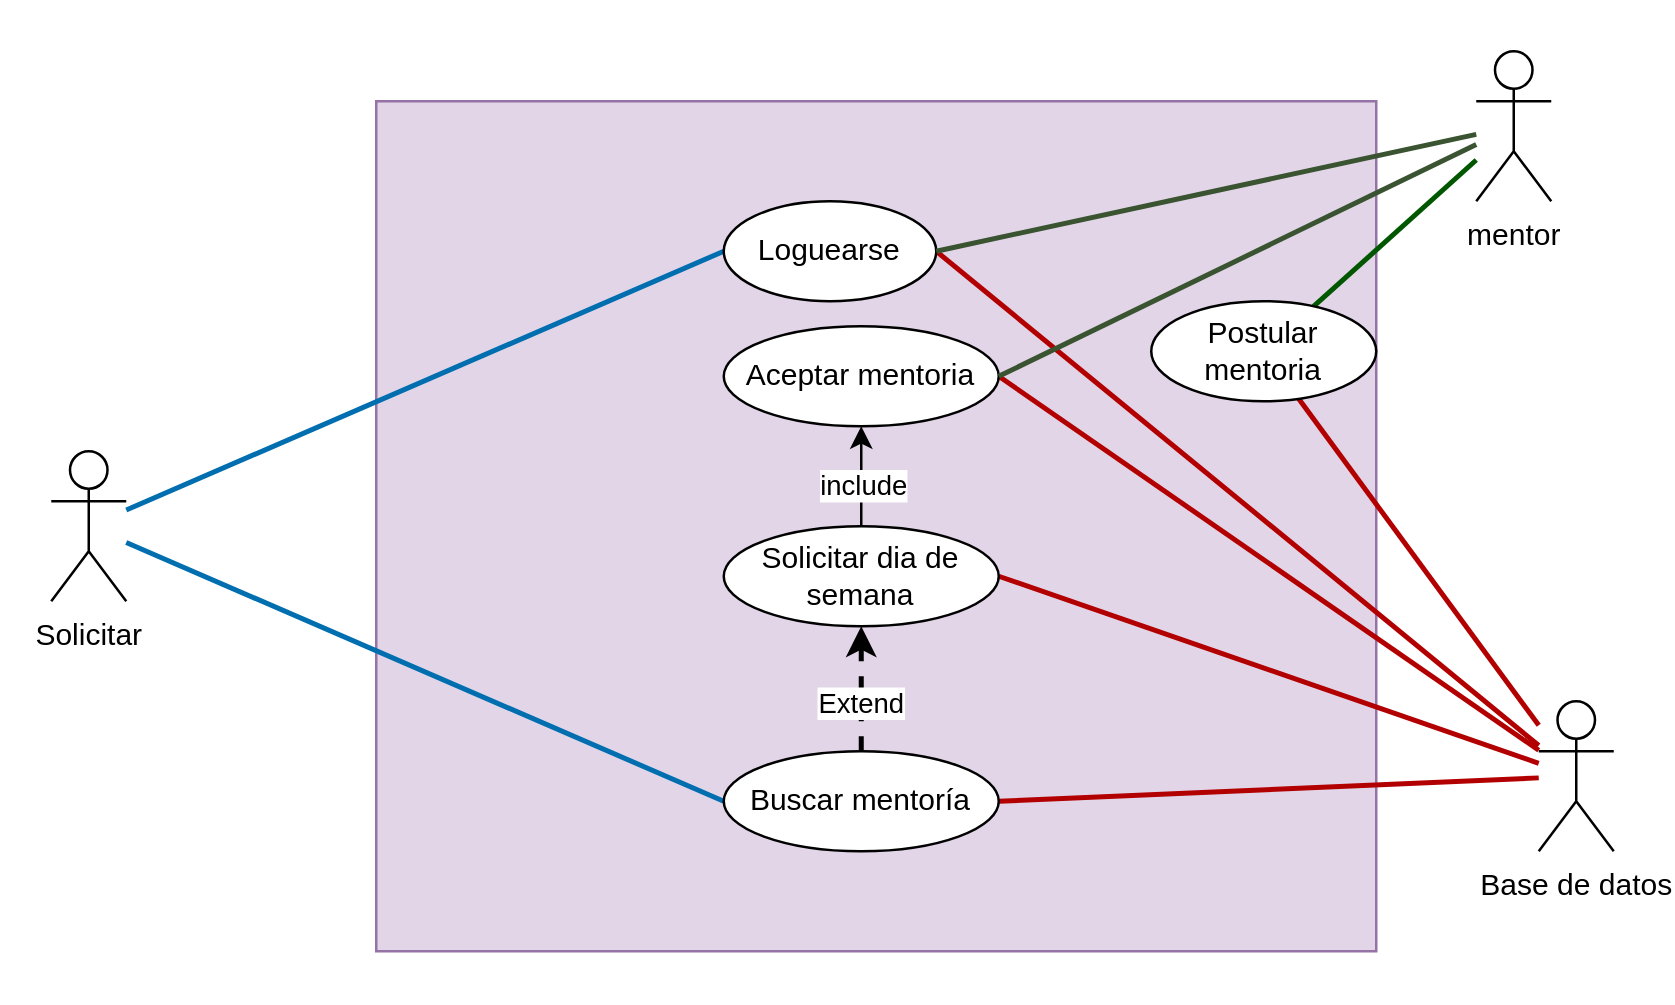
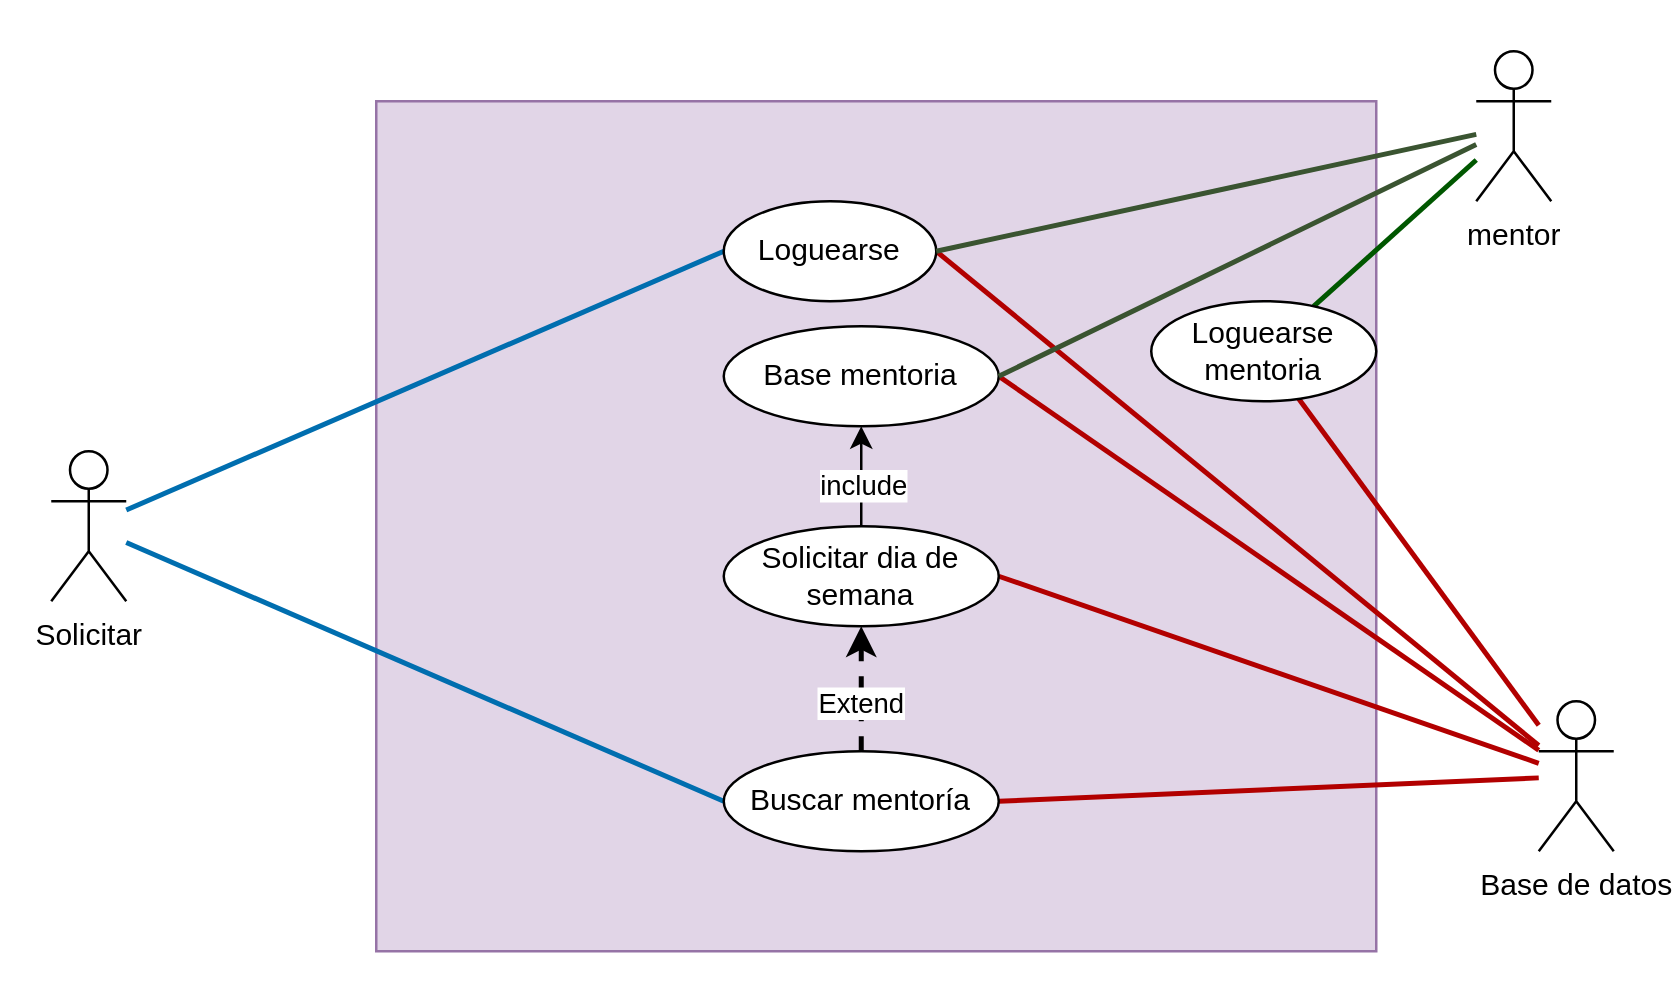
node "Postular mentoria": label "Postular mentoria" -> "Loguearse mentoria"
node "Aceptar mentoria": label "Aceptar mentoria" -> "Base mentoria"
